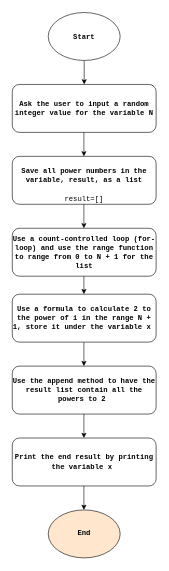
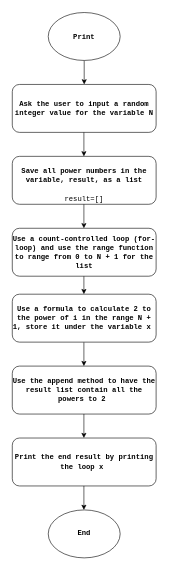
node "Start": label "Start" -> "Print"
node "Print the end result by printing the variable x": label "Print the end result by printing the variable x" -> "Print the end result by printing the loop x"
node "End": fillcolor #ffe6cc -> #ffffff
